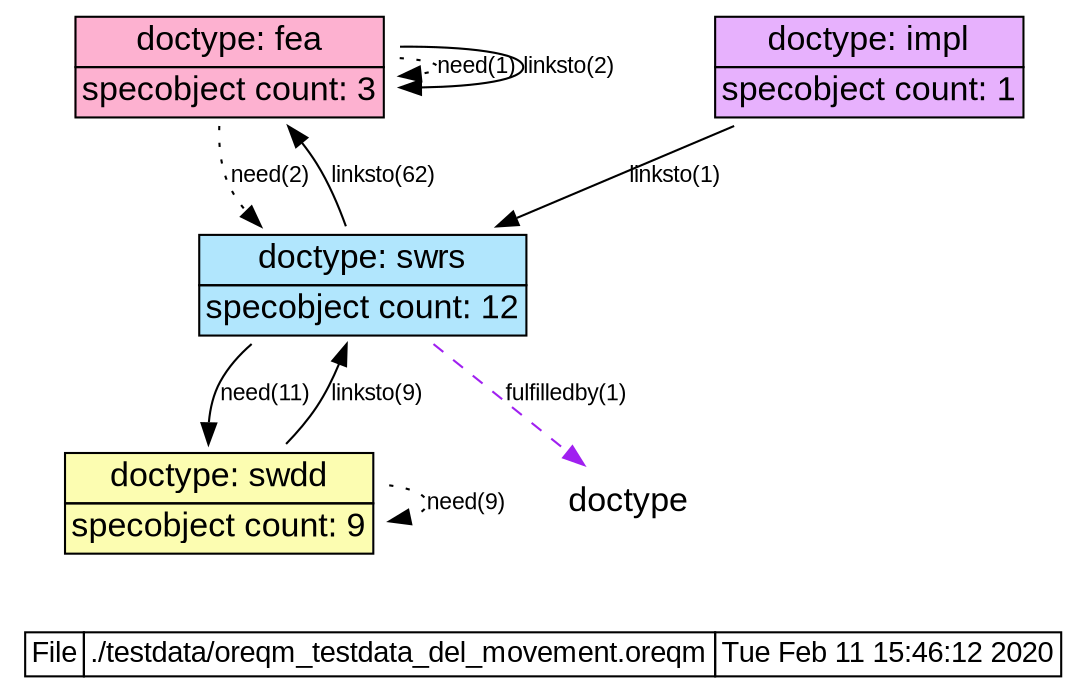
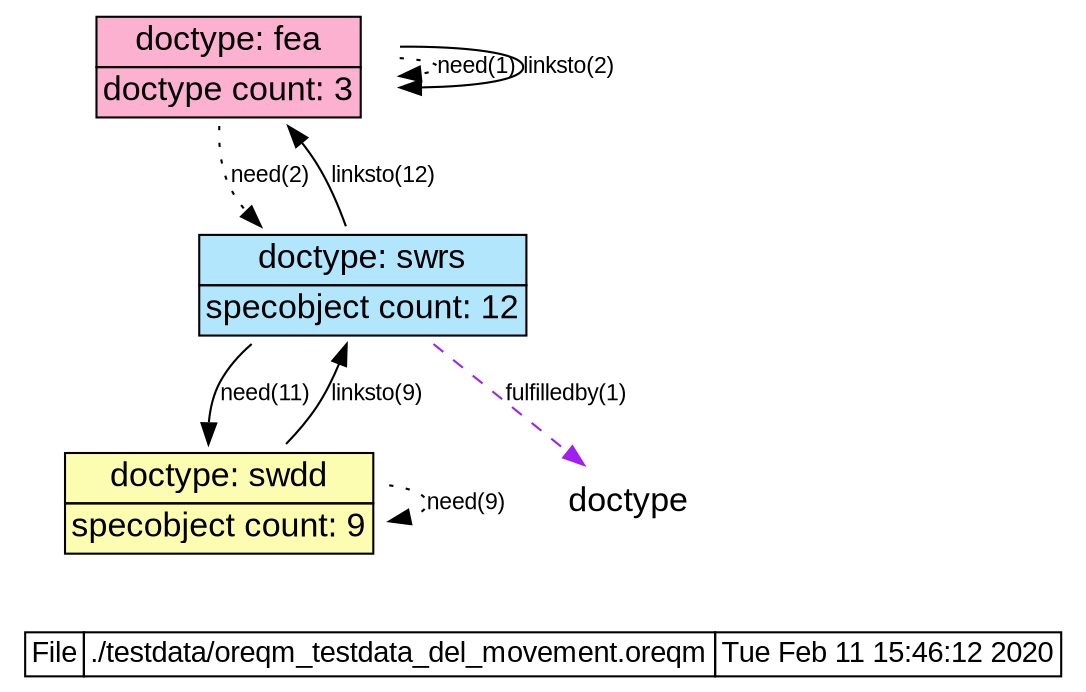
node "doctype: impl": removed
node "doctype: fea": text "specobject count: 3" -> "doctype count: 3"
edge "doctype: swrs" -> "doctype: fea": label "linksto(62) " -> "linksto(12) "
